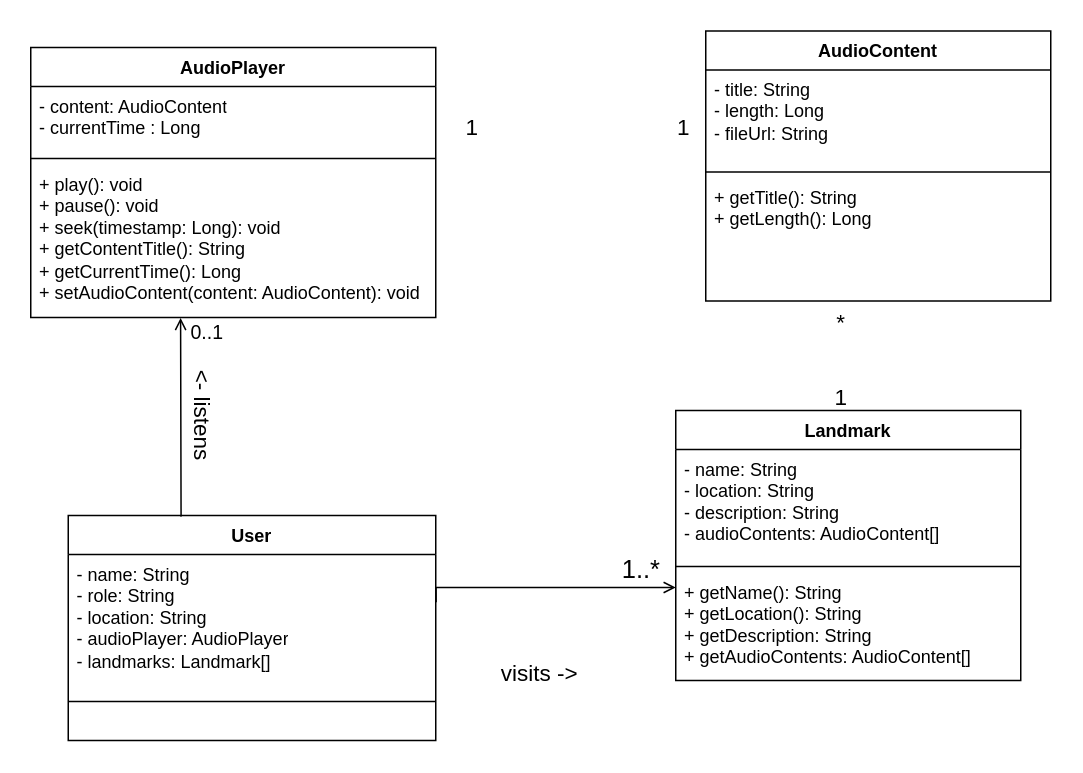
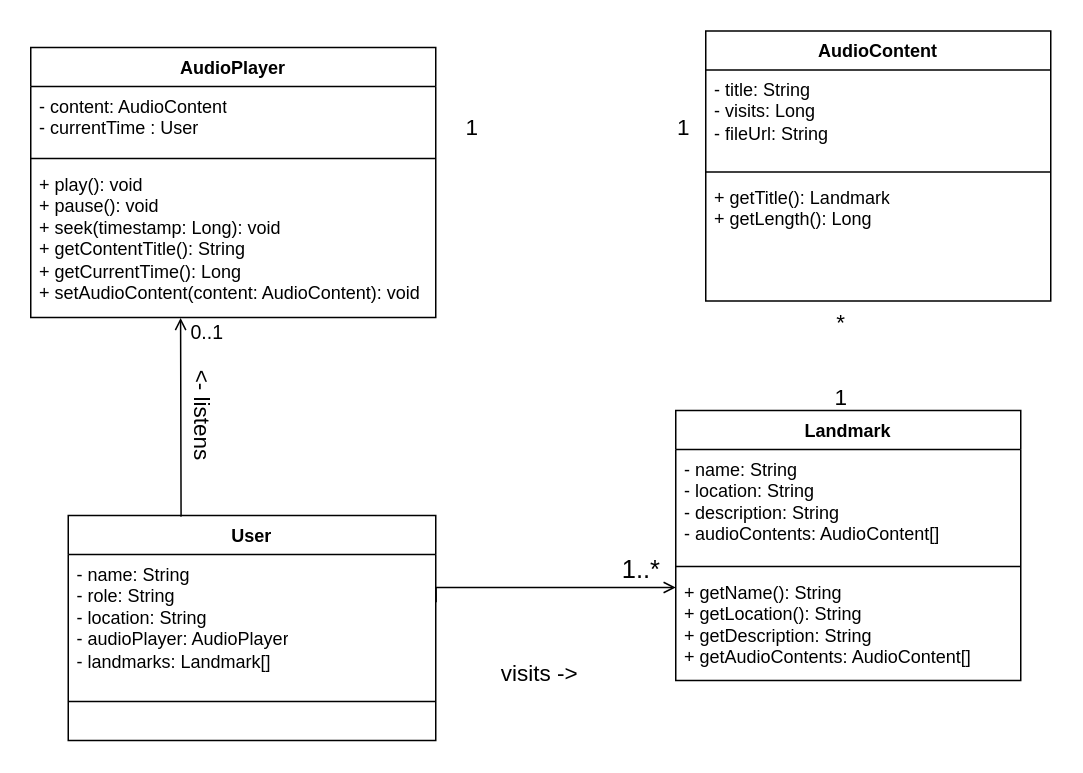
node "- title: String - length: Long - fileUrl: String": label "- title: String - length: Long - fileUrl: String" -> "- title: String - visits: Long - fileUrl: String"
node "- content: AudioContent - currentTime : Long": label "- content: AudioContent - currentTime : Long" -> "- content: AudioContent - currentTime : User"
node "+ getTitle(): String + getLength(): Long": label "+ getTitle(): String + getLength(): Long" -> "+ getTitle(): Landmark + getLength(): Long"
